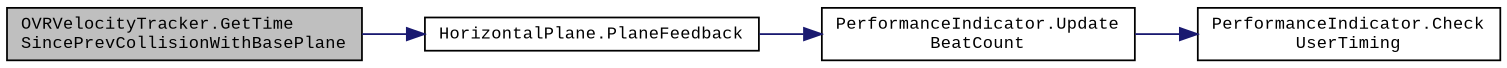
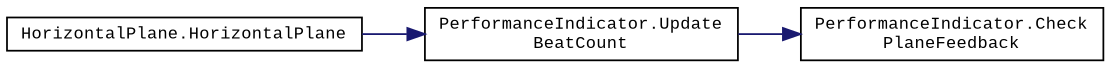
node "OVRVelocityTracker.GetTime SincePrevCollisionWithBasePlane": removed
node "HorizontalPlane.PlaneFeedback": label "HorizontalPlane.PlaneFeedback" -> "HorizontalPlane.HorizontalPlane"
node "PerformanceIndicator.Check UserTiming": label "PerformanceIndicator.Check UserTiming" -> "PerformanceIndicator.Check PlaneFeedback"
